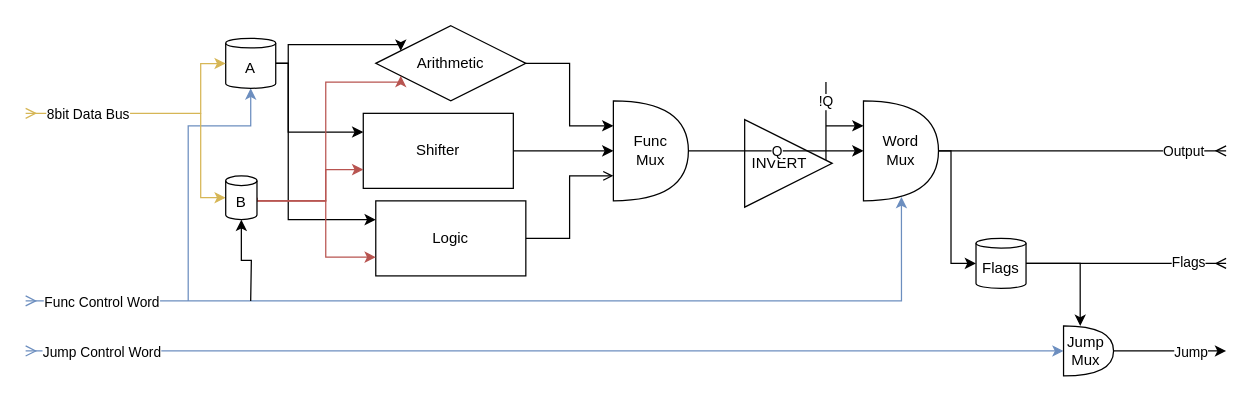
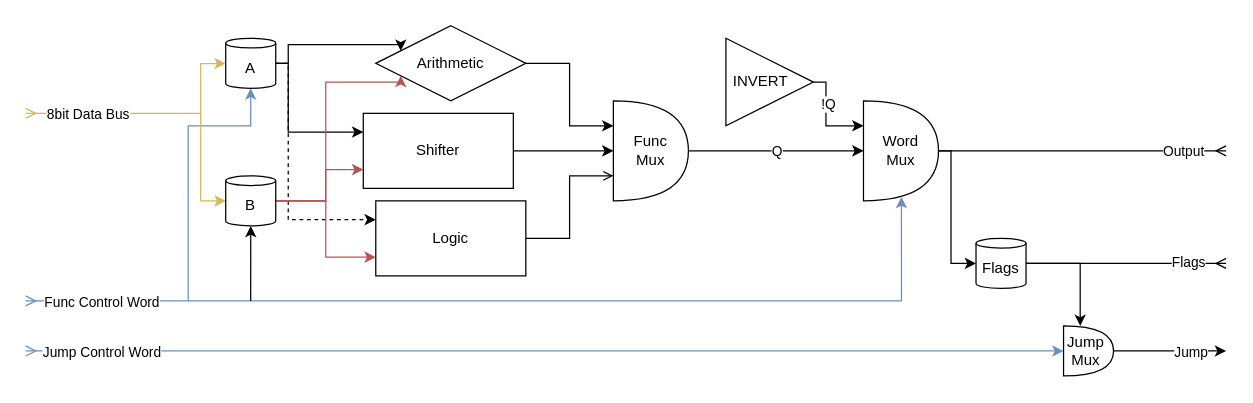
node "INVERT": moved (788, 163) -> (769, 82)
node "B": size 31x44 -> 50x50
edge "A" -> "Logic": style solid -> dashed
